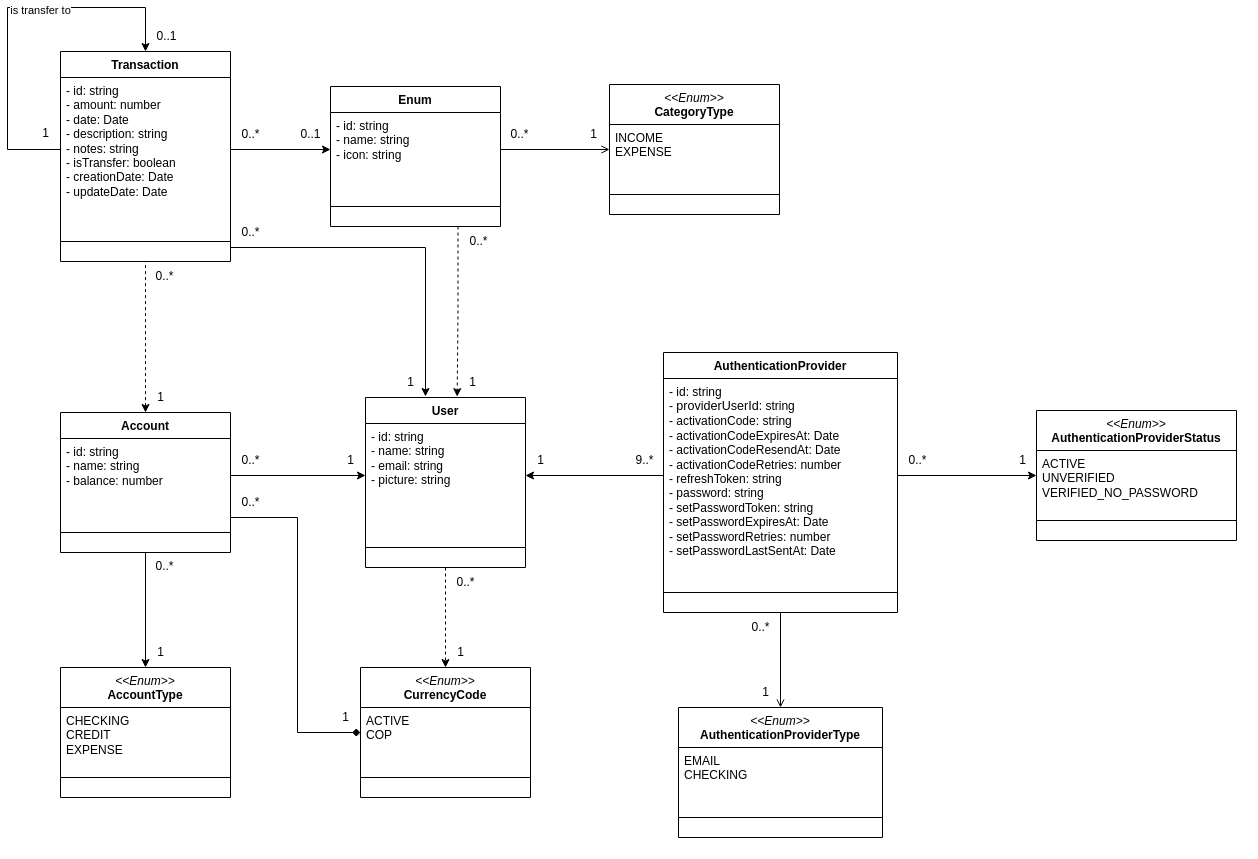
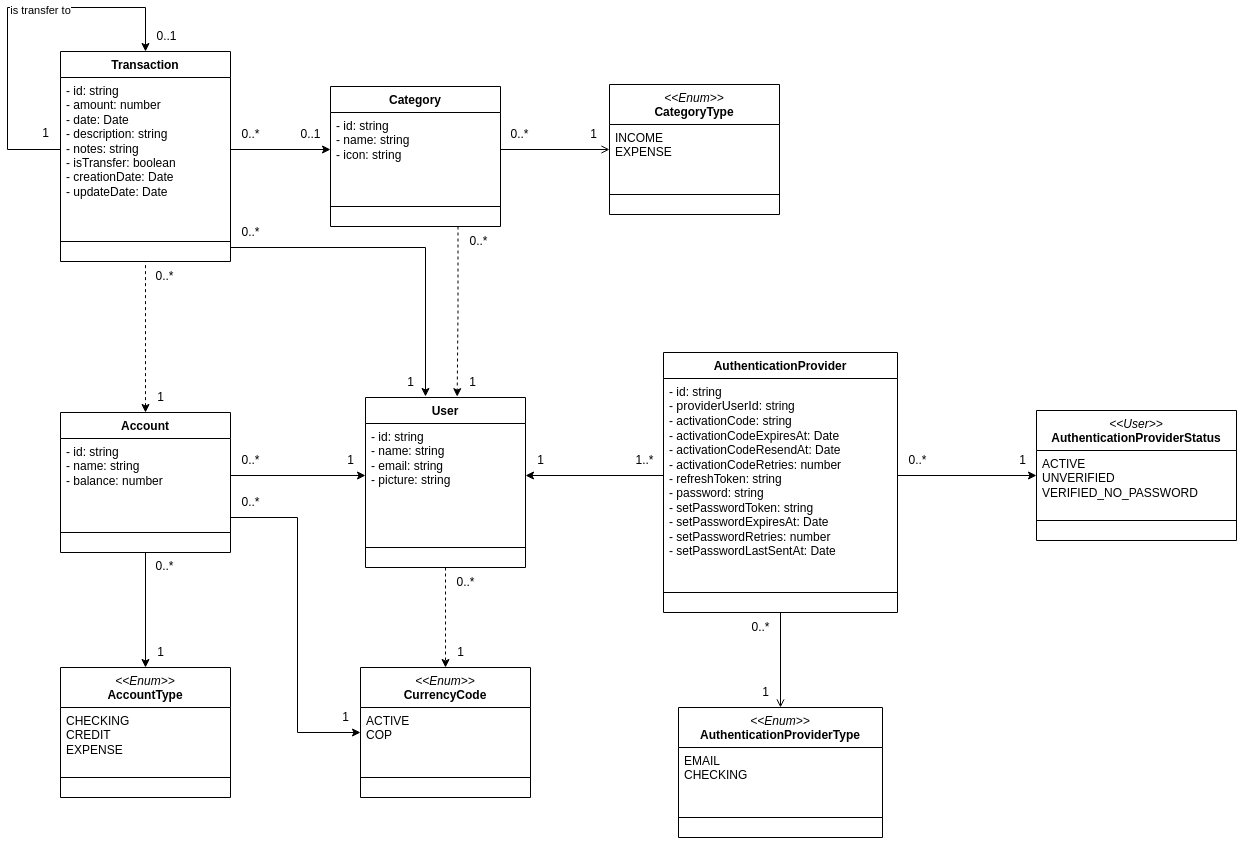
node "Enum": label "Enum" -> "Category"
node "<<Enum>> AuthenticationProviderStatus": label "<<Enum>> AuthenticationProviderStatus" -> "<<User>> AuthenticationProviderStatus"
node "9..*": label "9..*" -> "1..*"
edge "Account" -> "ACTIVE COP": arrowhead diamond -> classic
